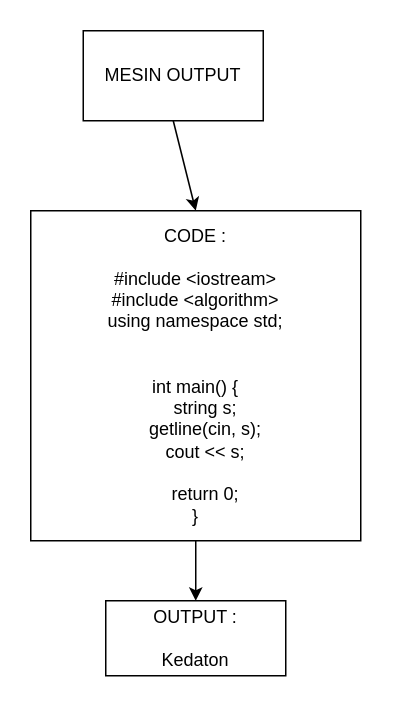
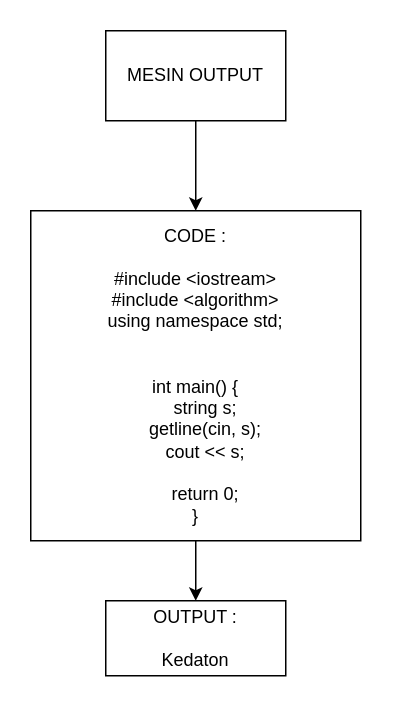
node "MESIN OUTPUT": moved (173, 76) -> (196, 76)
